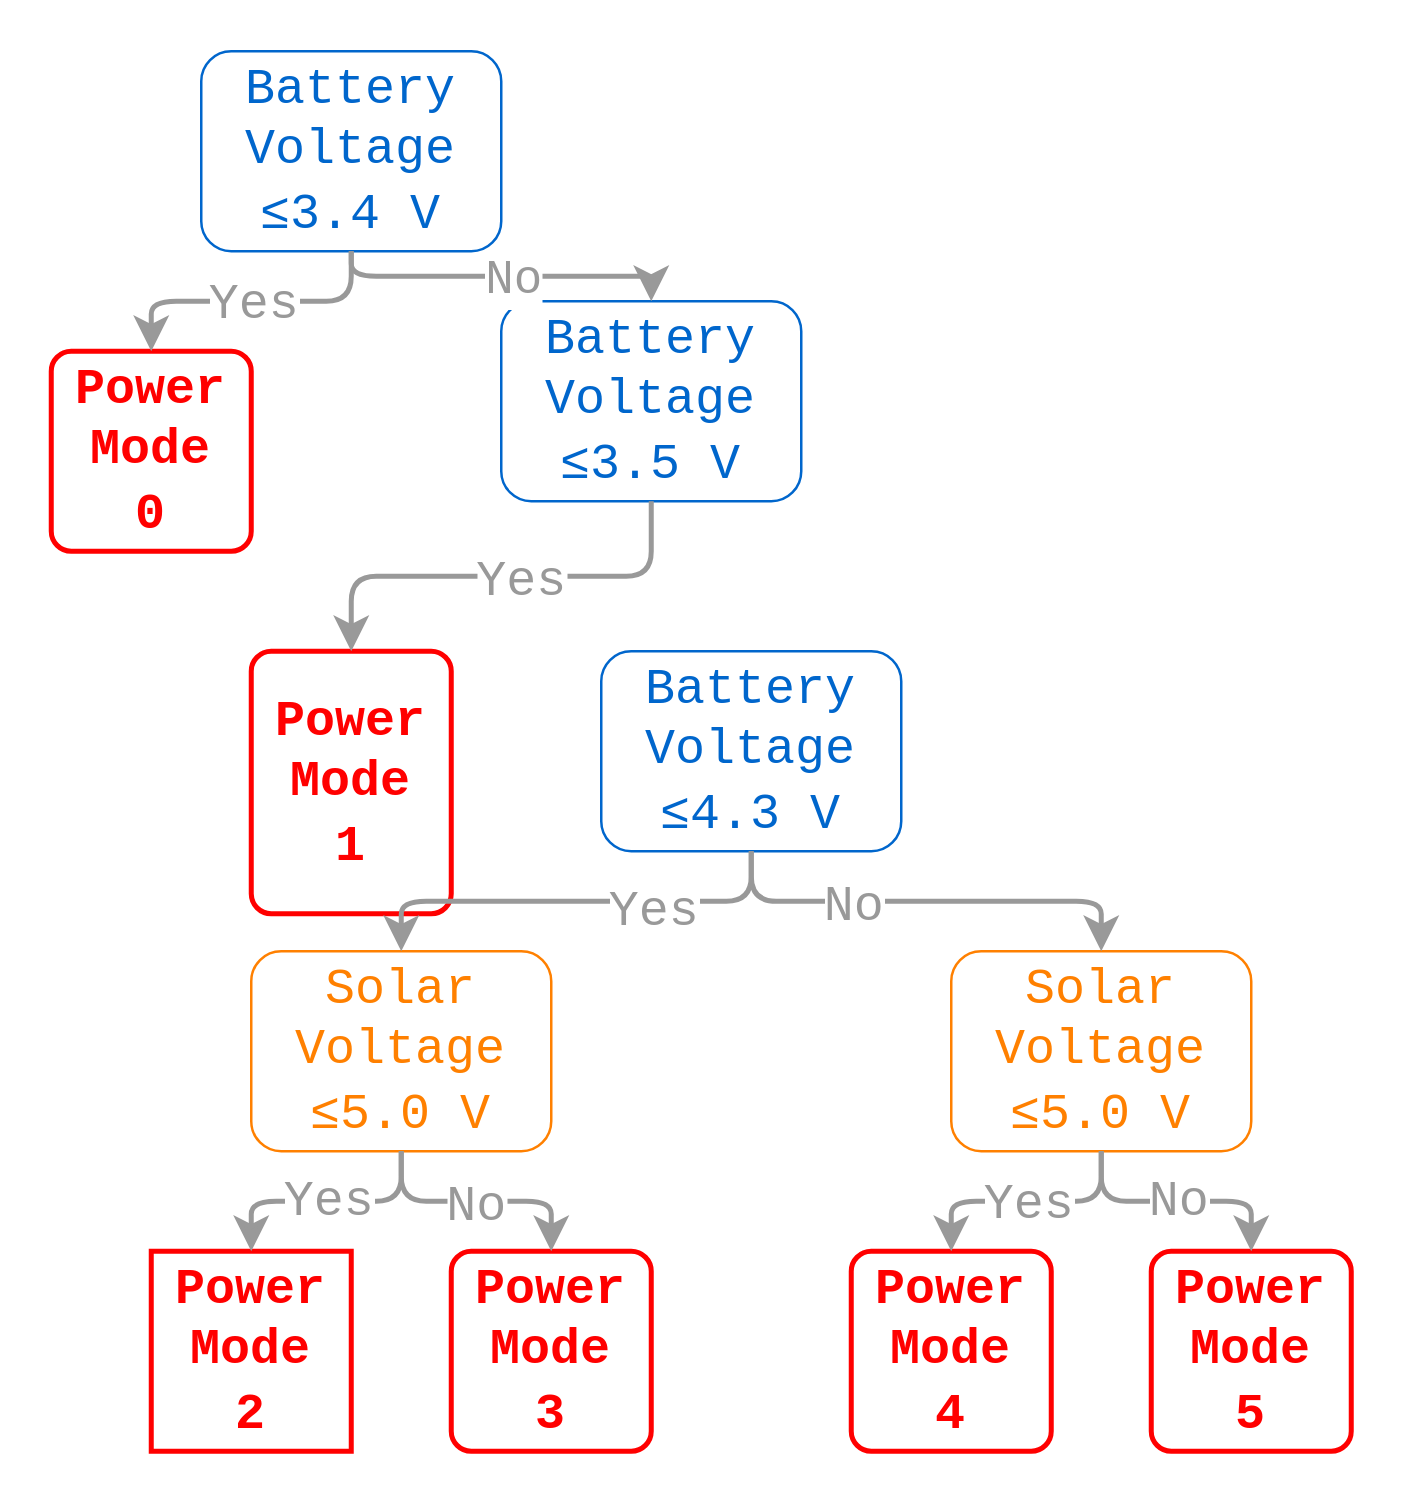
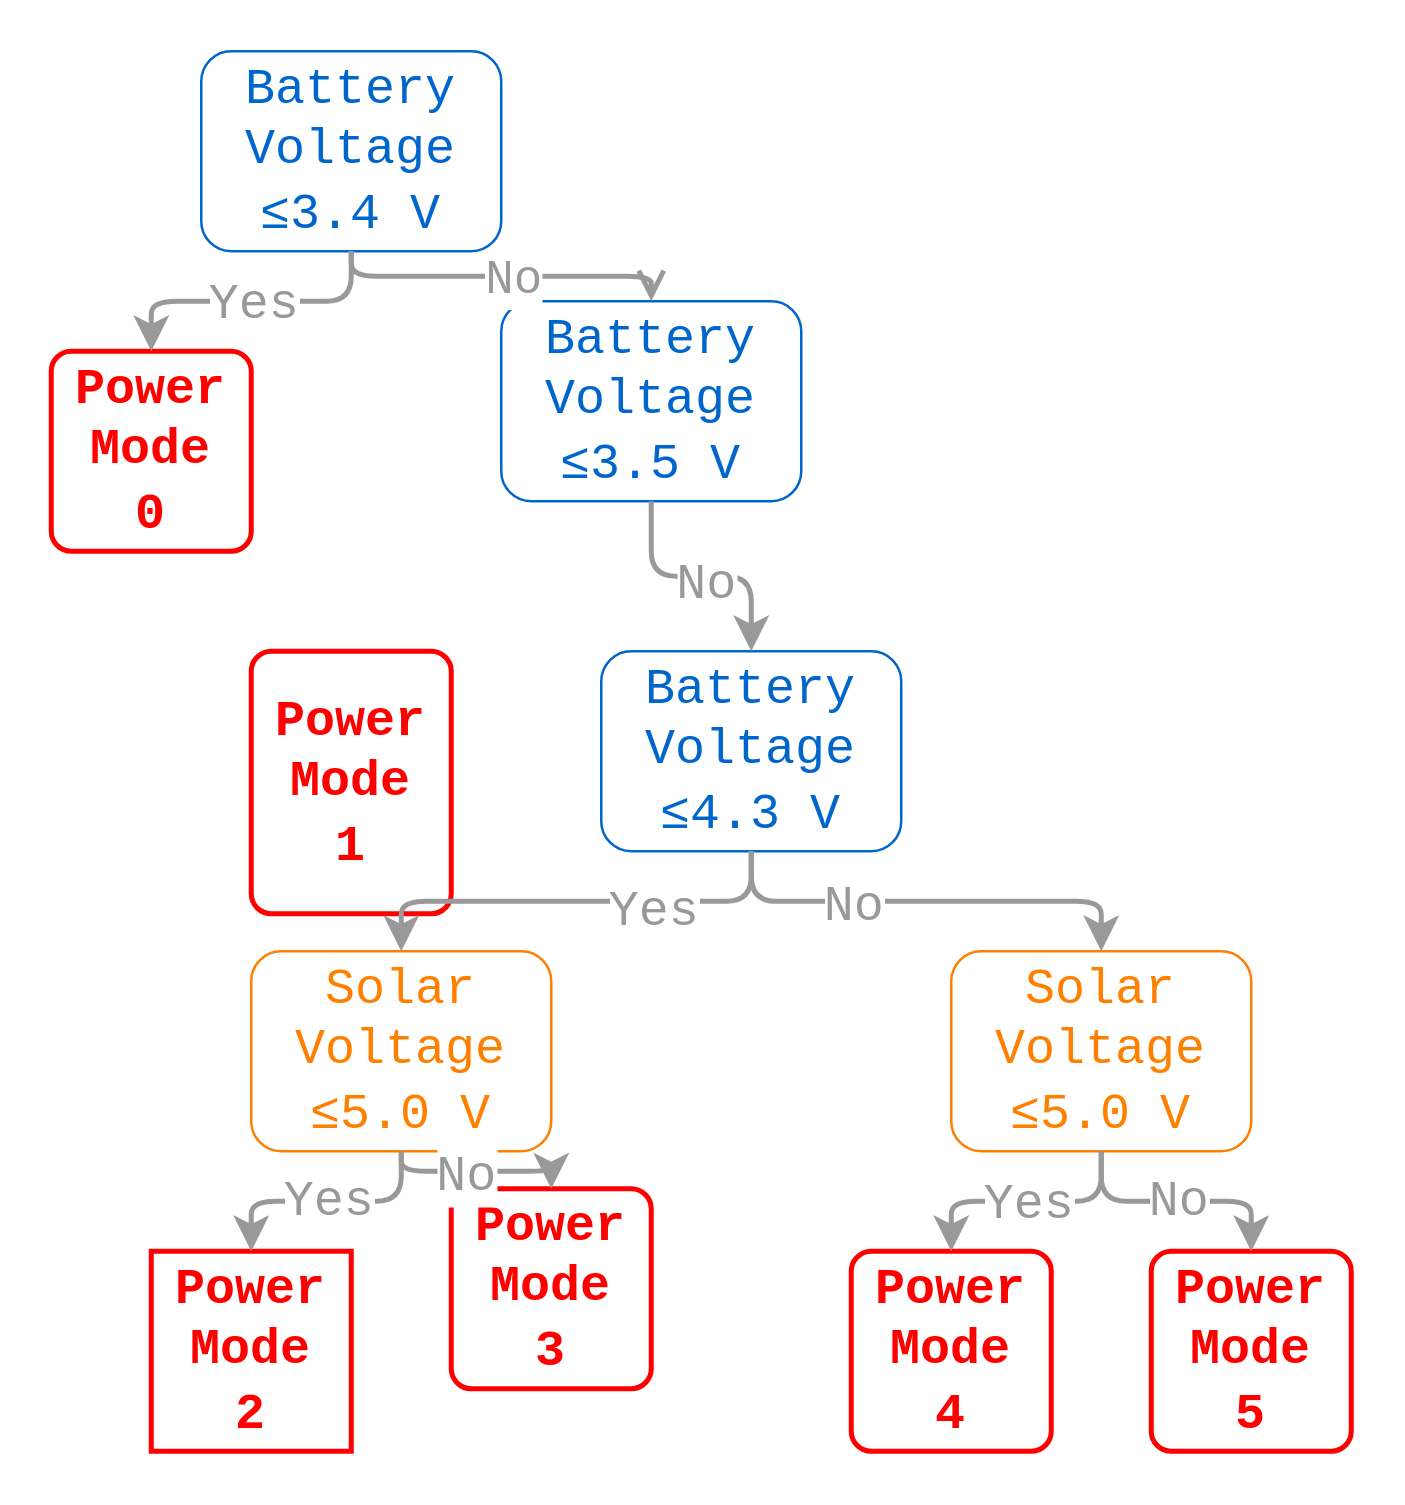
edge "Battery Voltage ≤3.4 V" -> "Battery Voltage ≤3.5 V": arrowhead classic -> open
edge "Battery Voltage ≤3.5 V" -> "Power Mode 1": removed, label "Yes"
edge "Battery Voltage ≤3.5 V" -> "Battery Voltage ≤4.3 V": added, label "No"
node "Power Mode 3": moved (551, 1351) -> (551, 1289)
